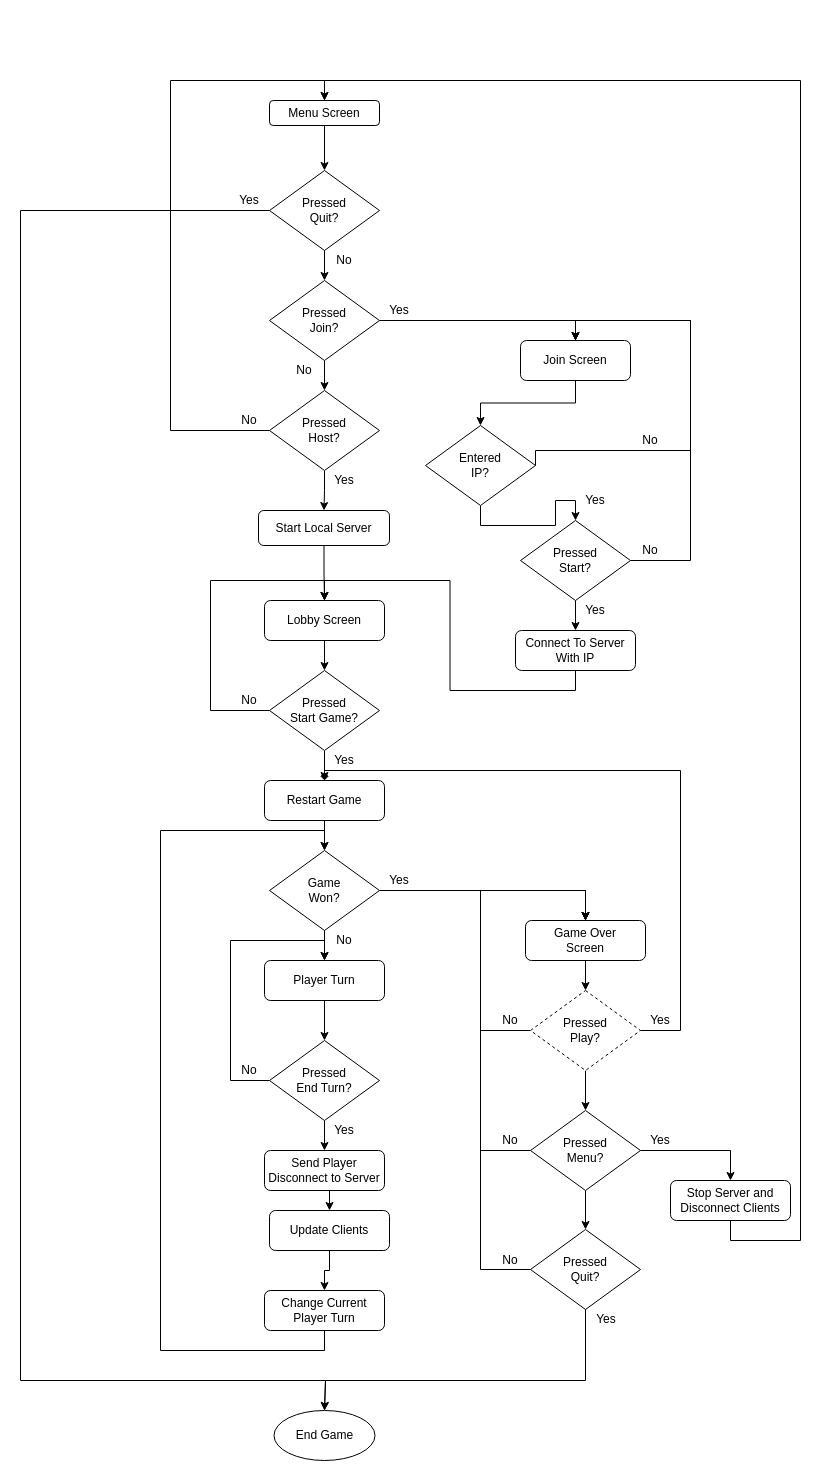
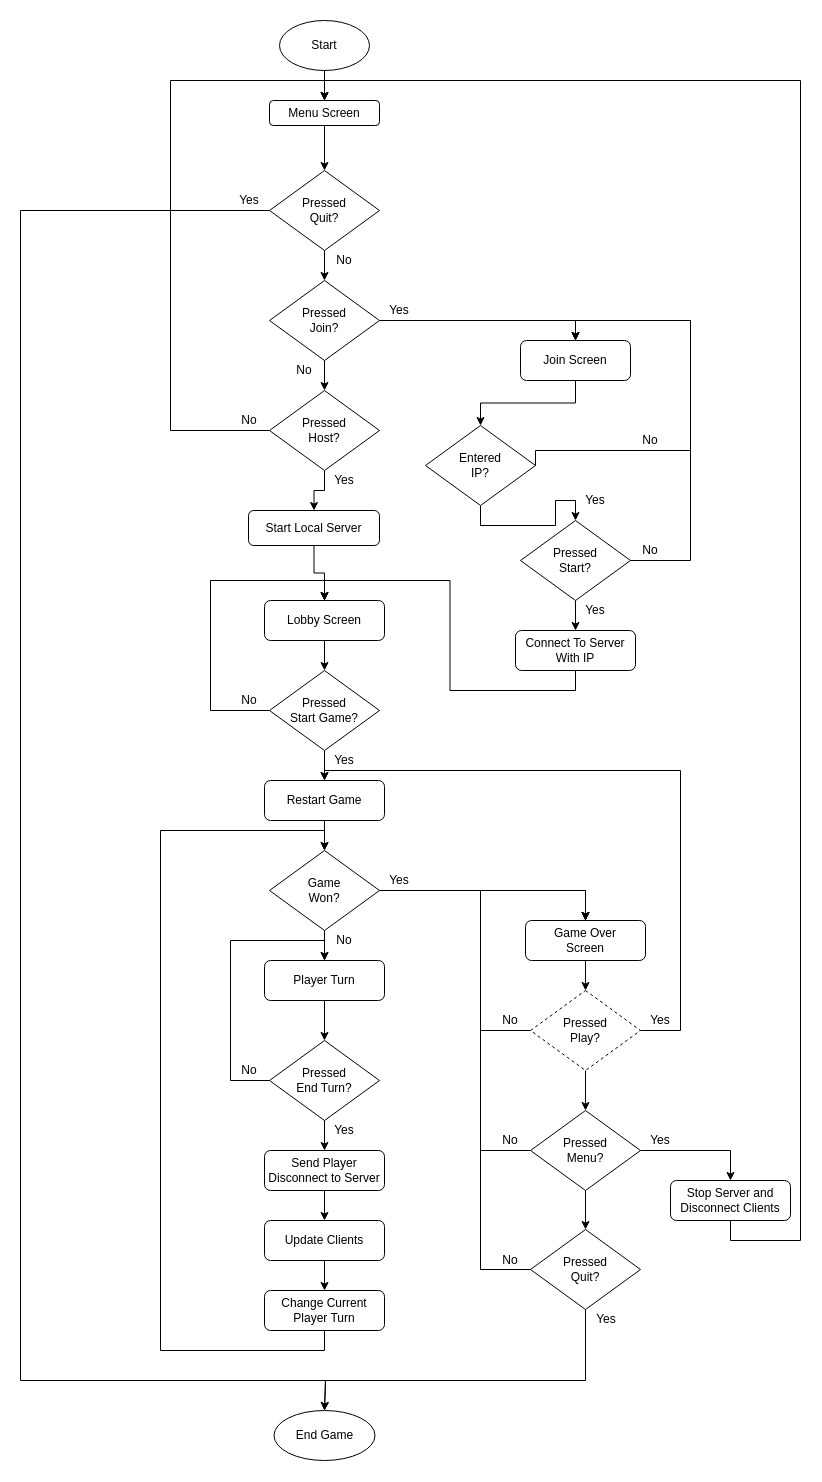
node "Start": added
edge "Start" -> "Menu Screen": added
node "Start Local Server": moved (324, 528) -> (314, 528)
edge "Pressed Play?" -> "Restart Game": arrowhead diamond -> classic
node "Update Clients": moved (330, 1231) -> (325, 1241)
